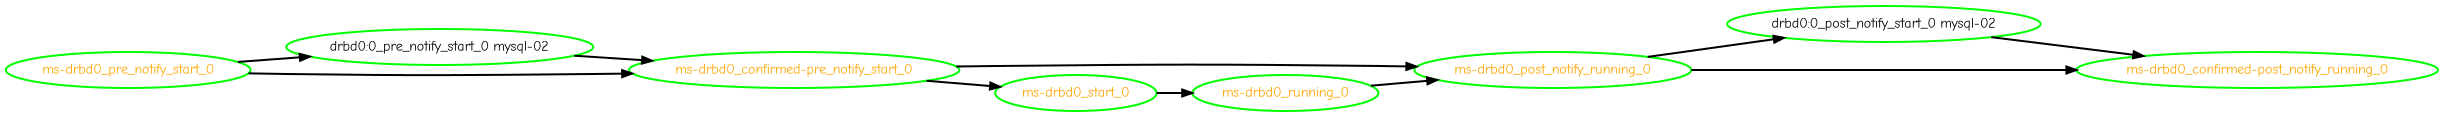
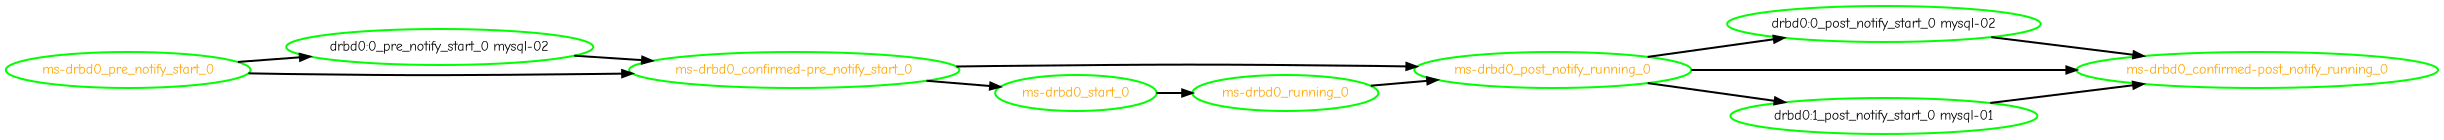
node "drbd0:1_post_notify_start_0 mysql-01": added
